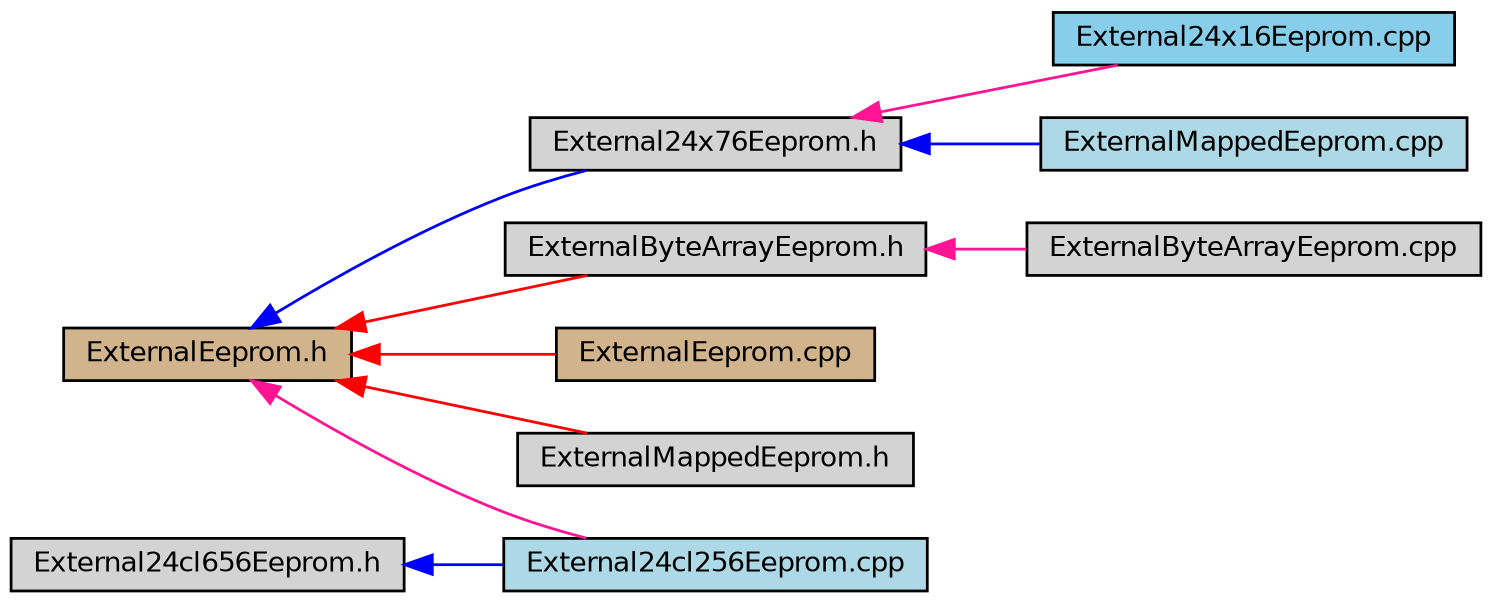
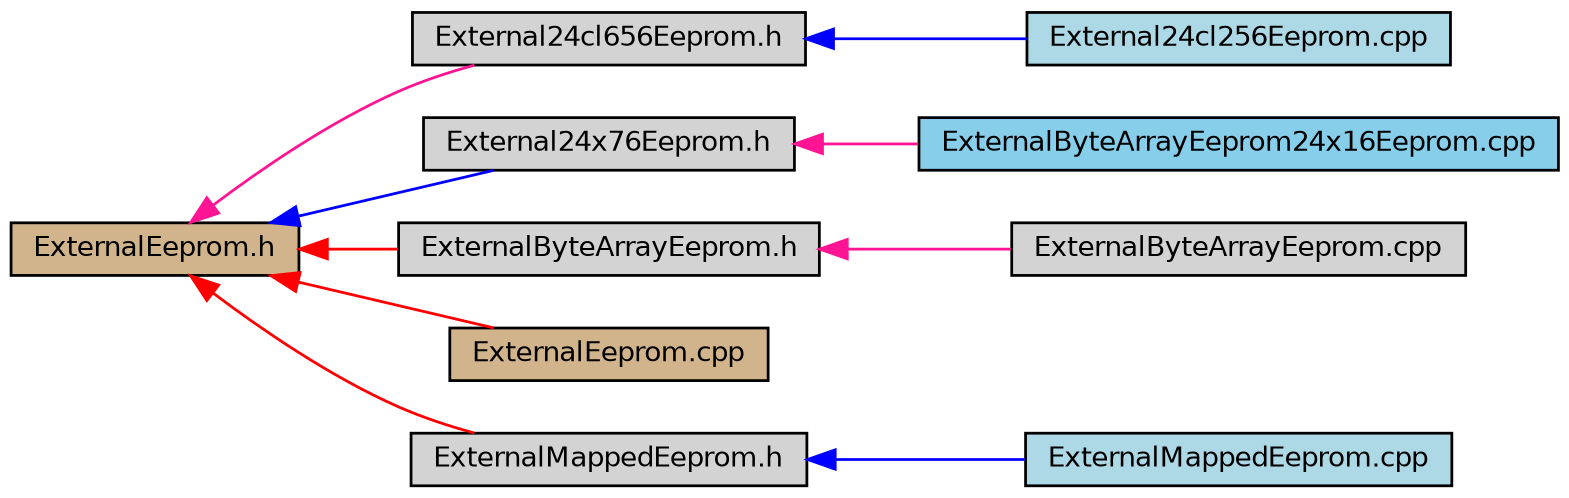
node "External24x16Eeprom.cpp": label "External24x16Eeprom.cpp" -> "ExternalByteArrayEeprom24x16Eeprom.cpp"
edge "ExternalMappedEeprom.cpp" -> "External24x76Eeprom.h": now "ExternalMappedEeprom.cpp" -> "ExternalMappedEeprom.h"
edge "External24cl256Eeprom.cpp" -> "ExternalEeprom.h": now "External24cl656Eeprom.h" -> "ExternalEeprom.h"
